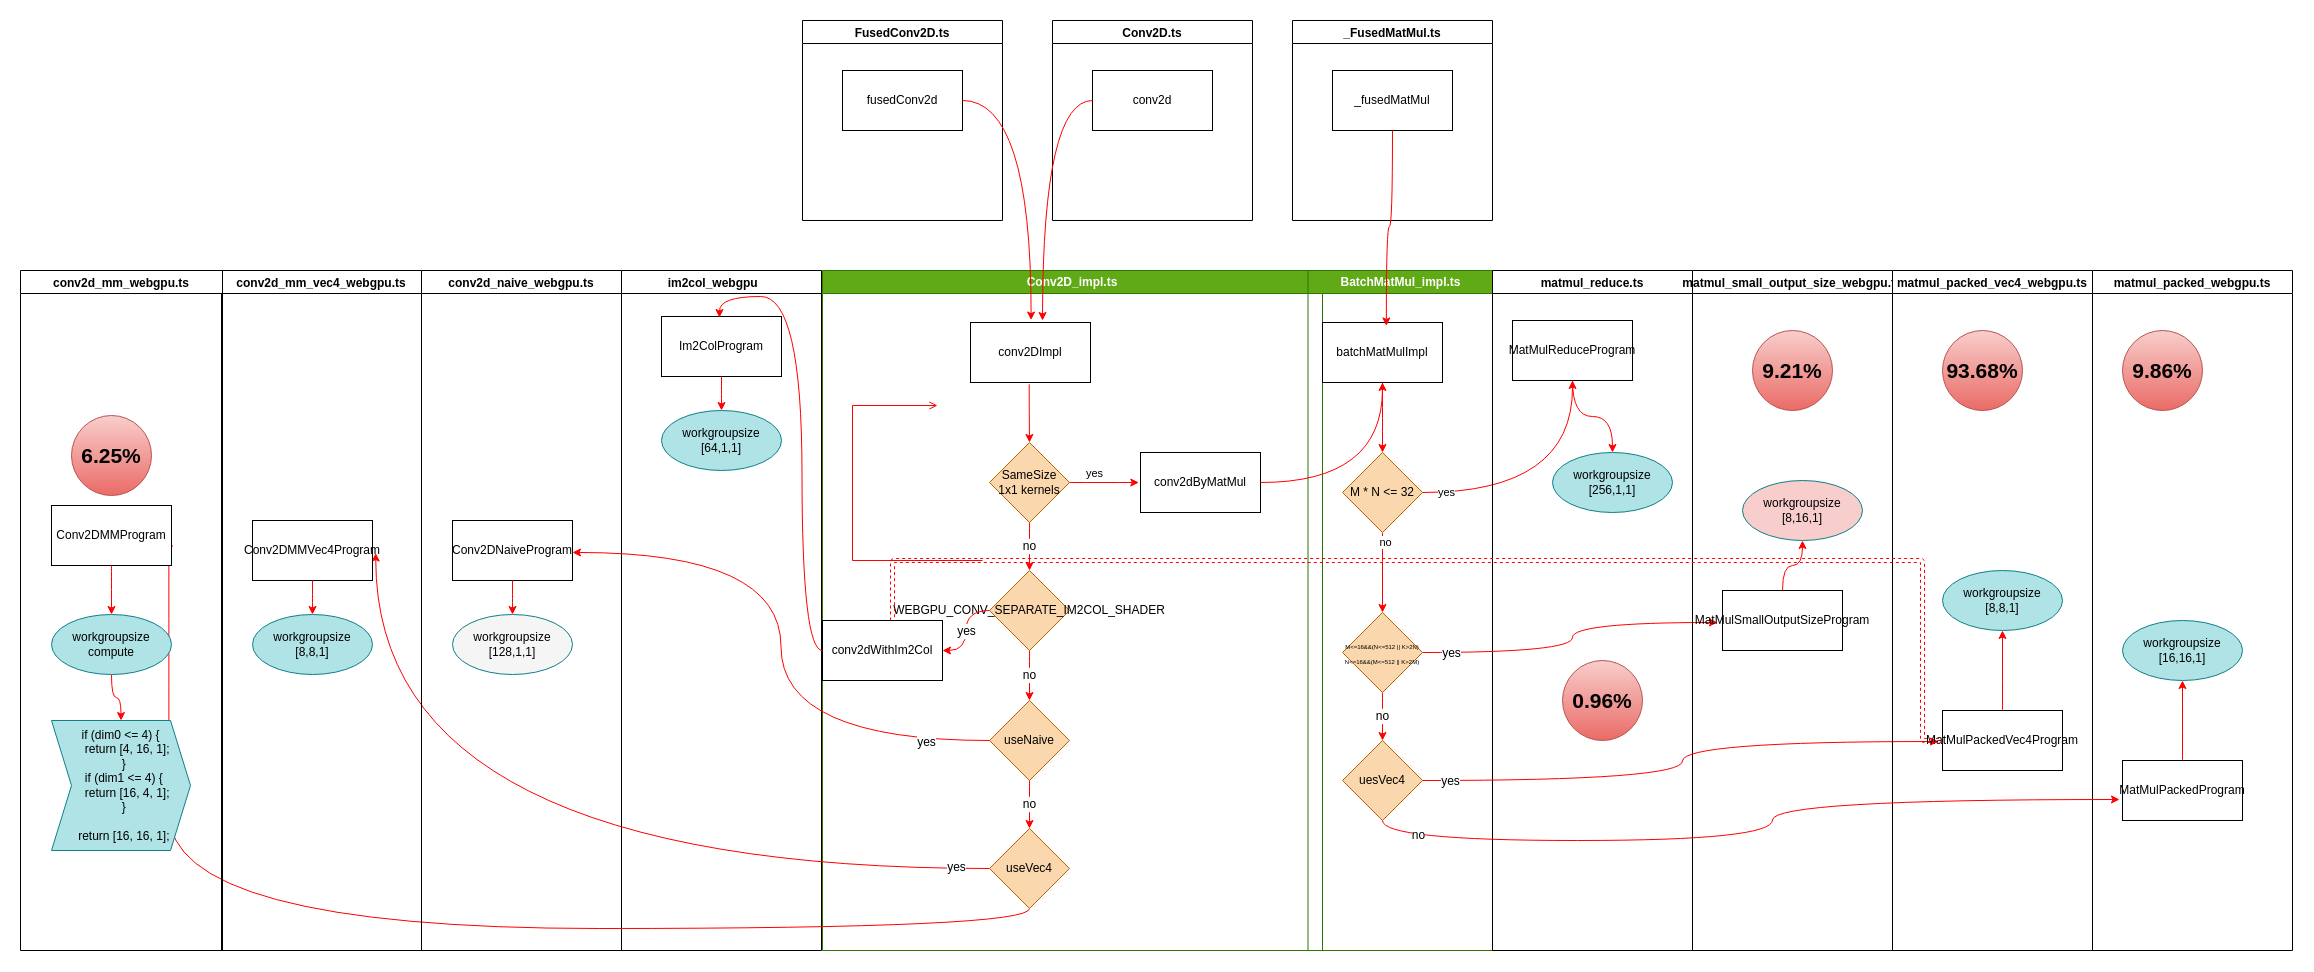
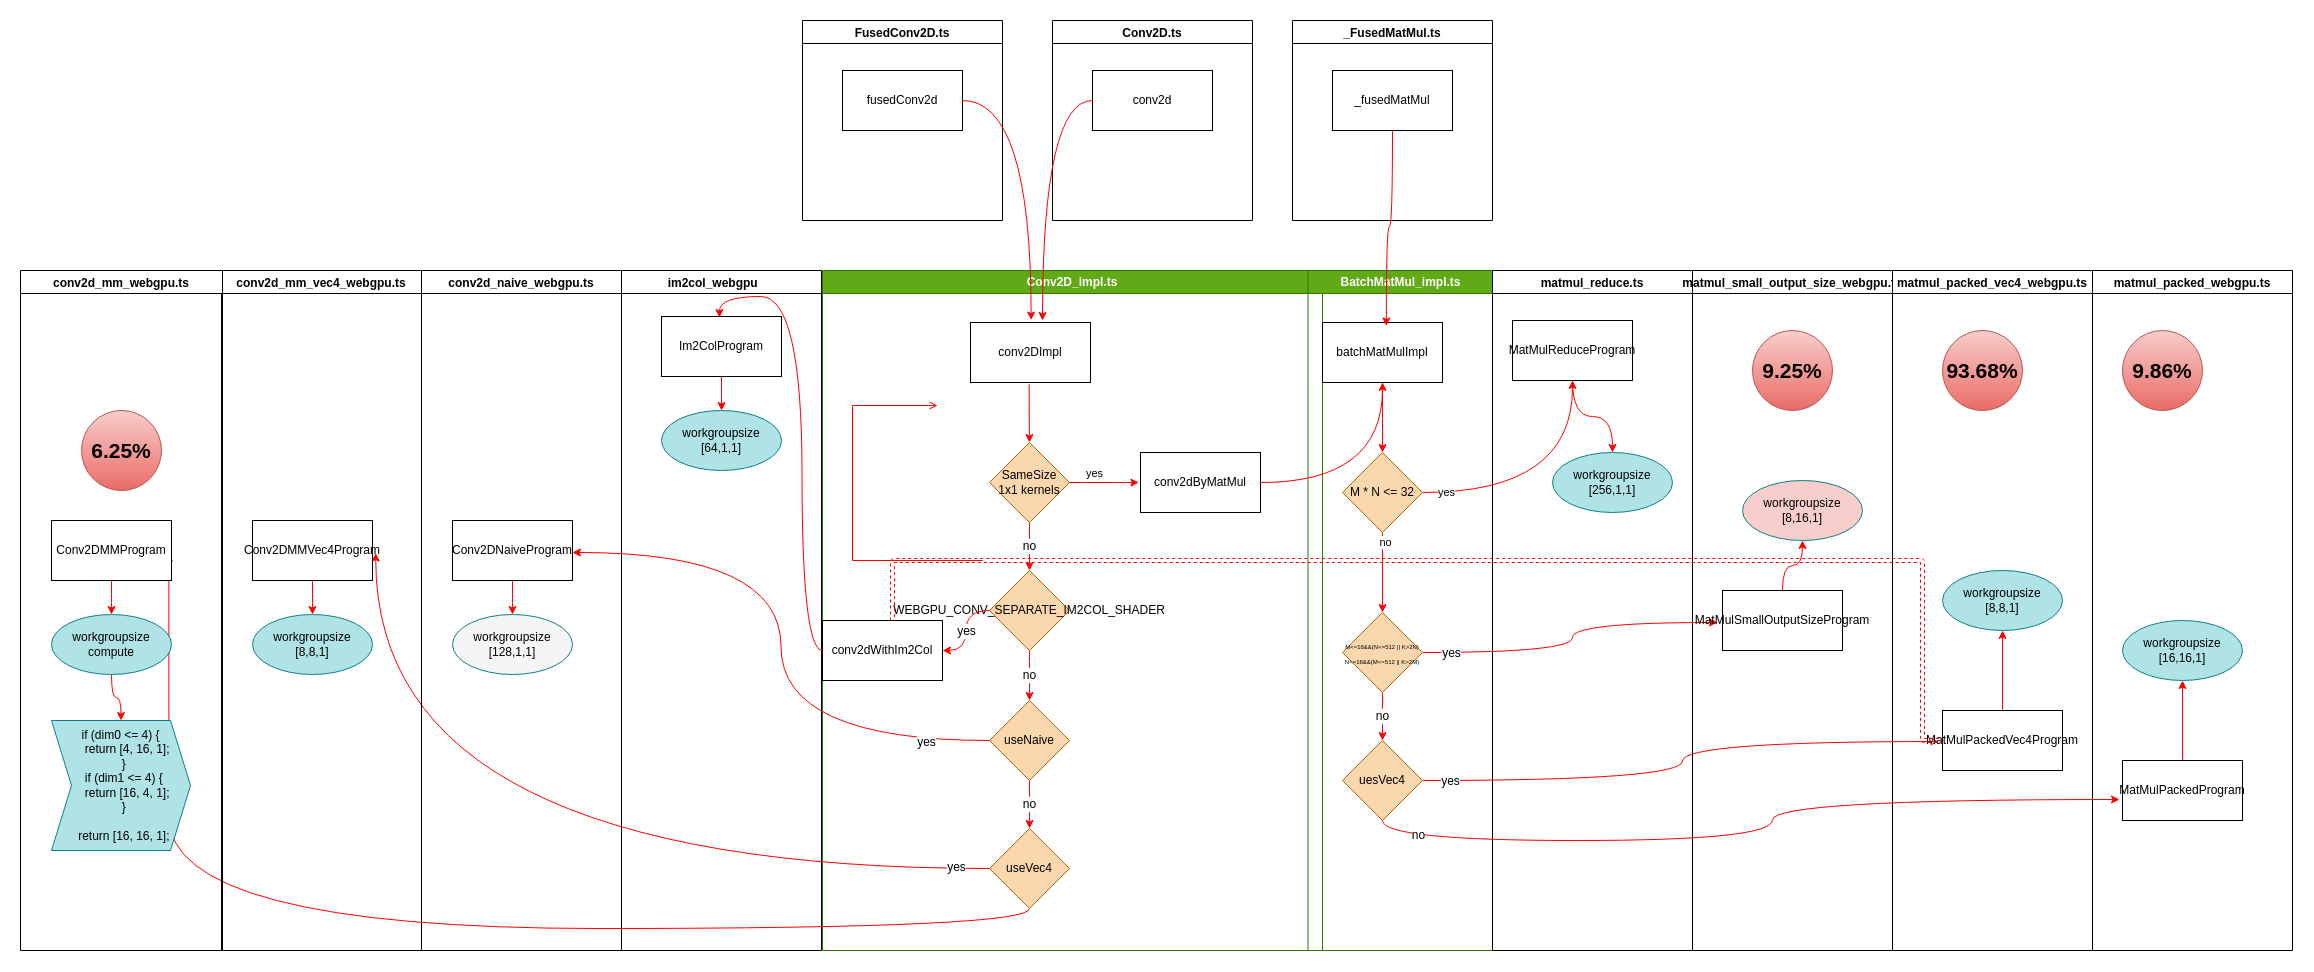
node "9.21%": label "9.21%" -> "9.25%"
node "6.25%": moved (112, 456) -> (122, 451)
node "Conv2DMMProgram": moved (112, 536) -> (112, 551)
node "0.96%": removed
edge "uesVec4" -> "MatMulPackedVec4Program": arrowhead classic -> open
